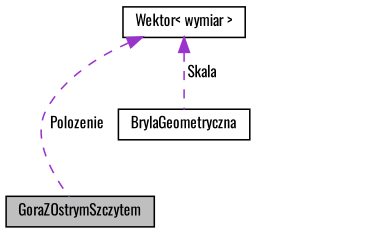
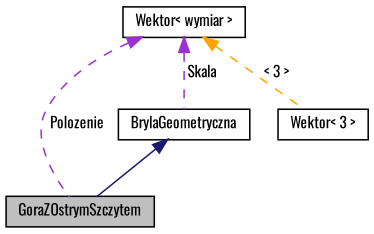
node "Wektor< 3 >": added
edge "GoraZOstrymSzczytem" -> "BrylaGeometryczna": added
